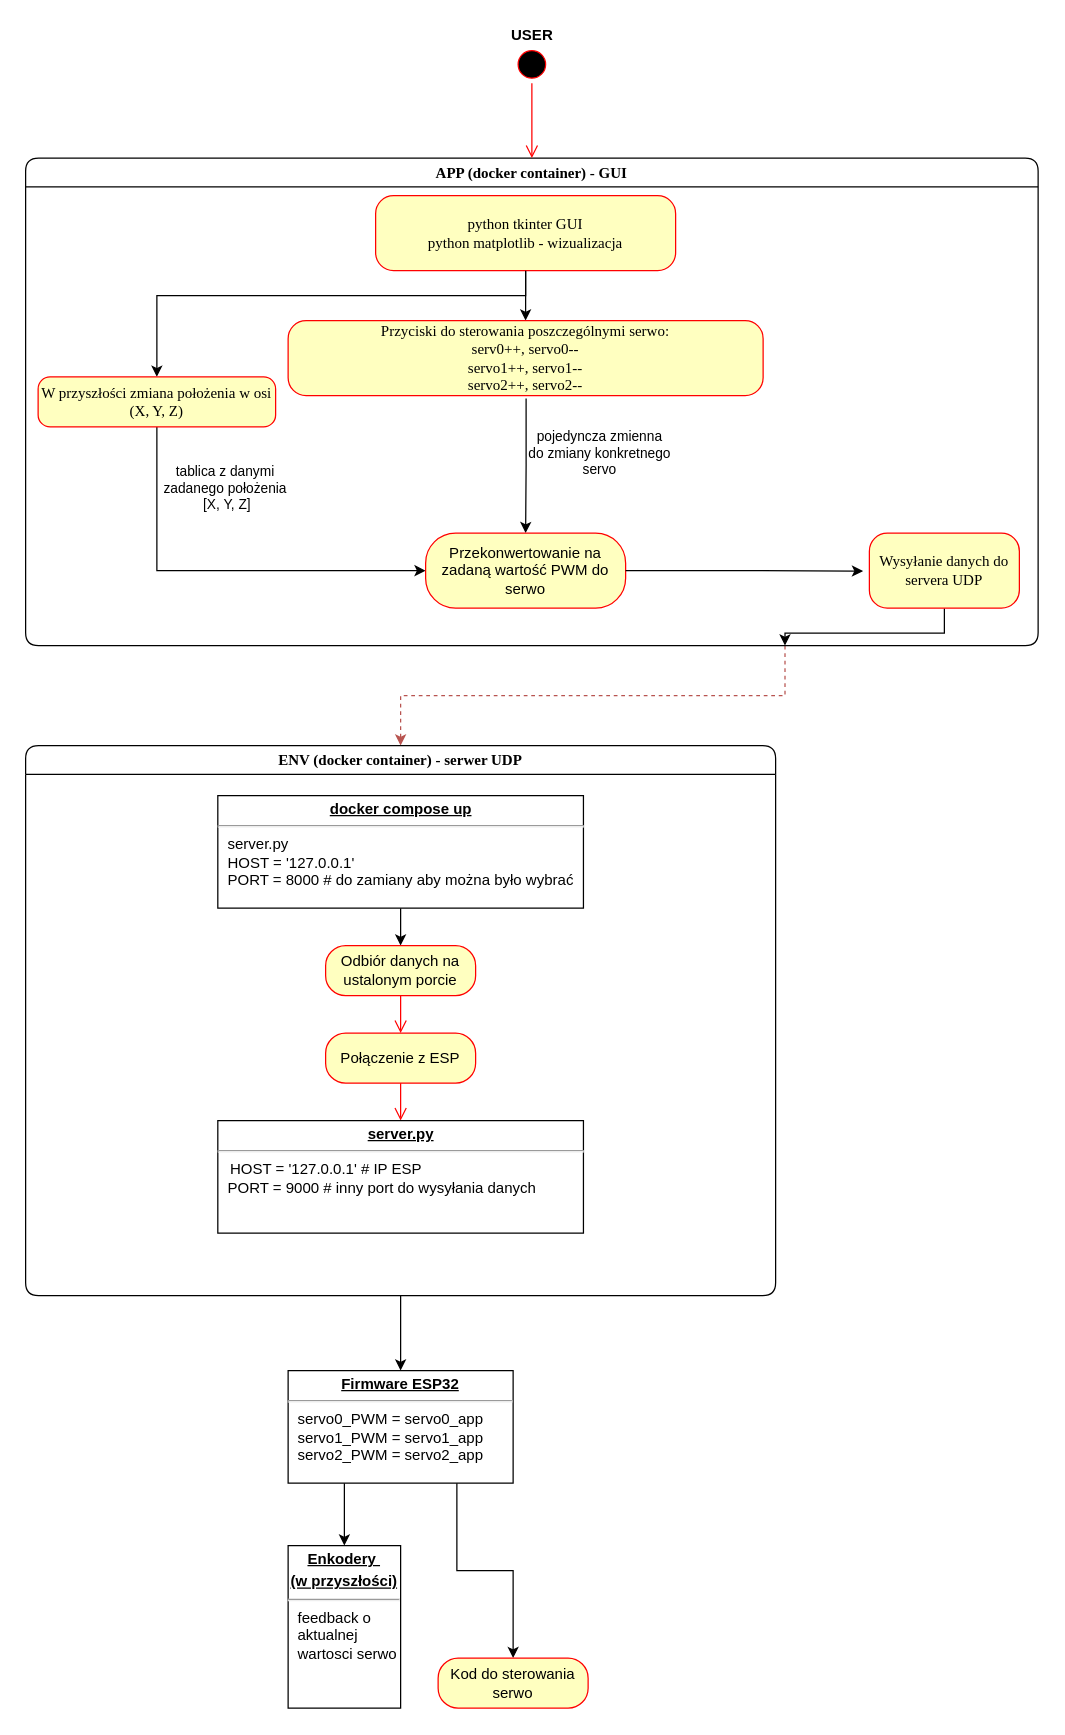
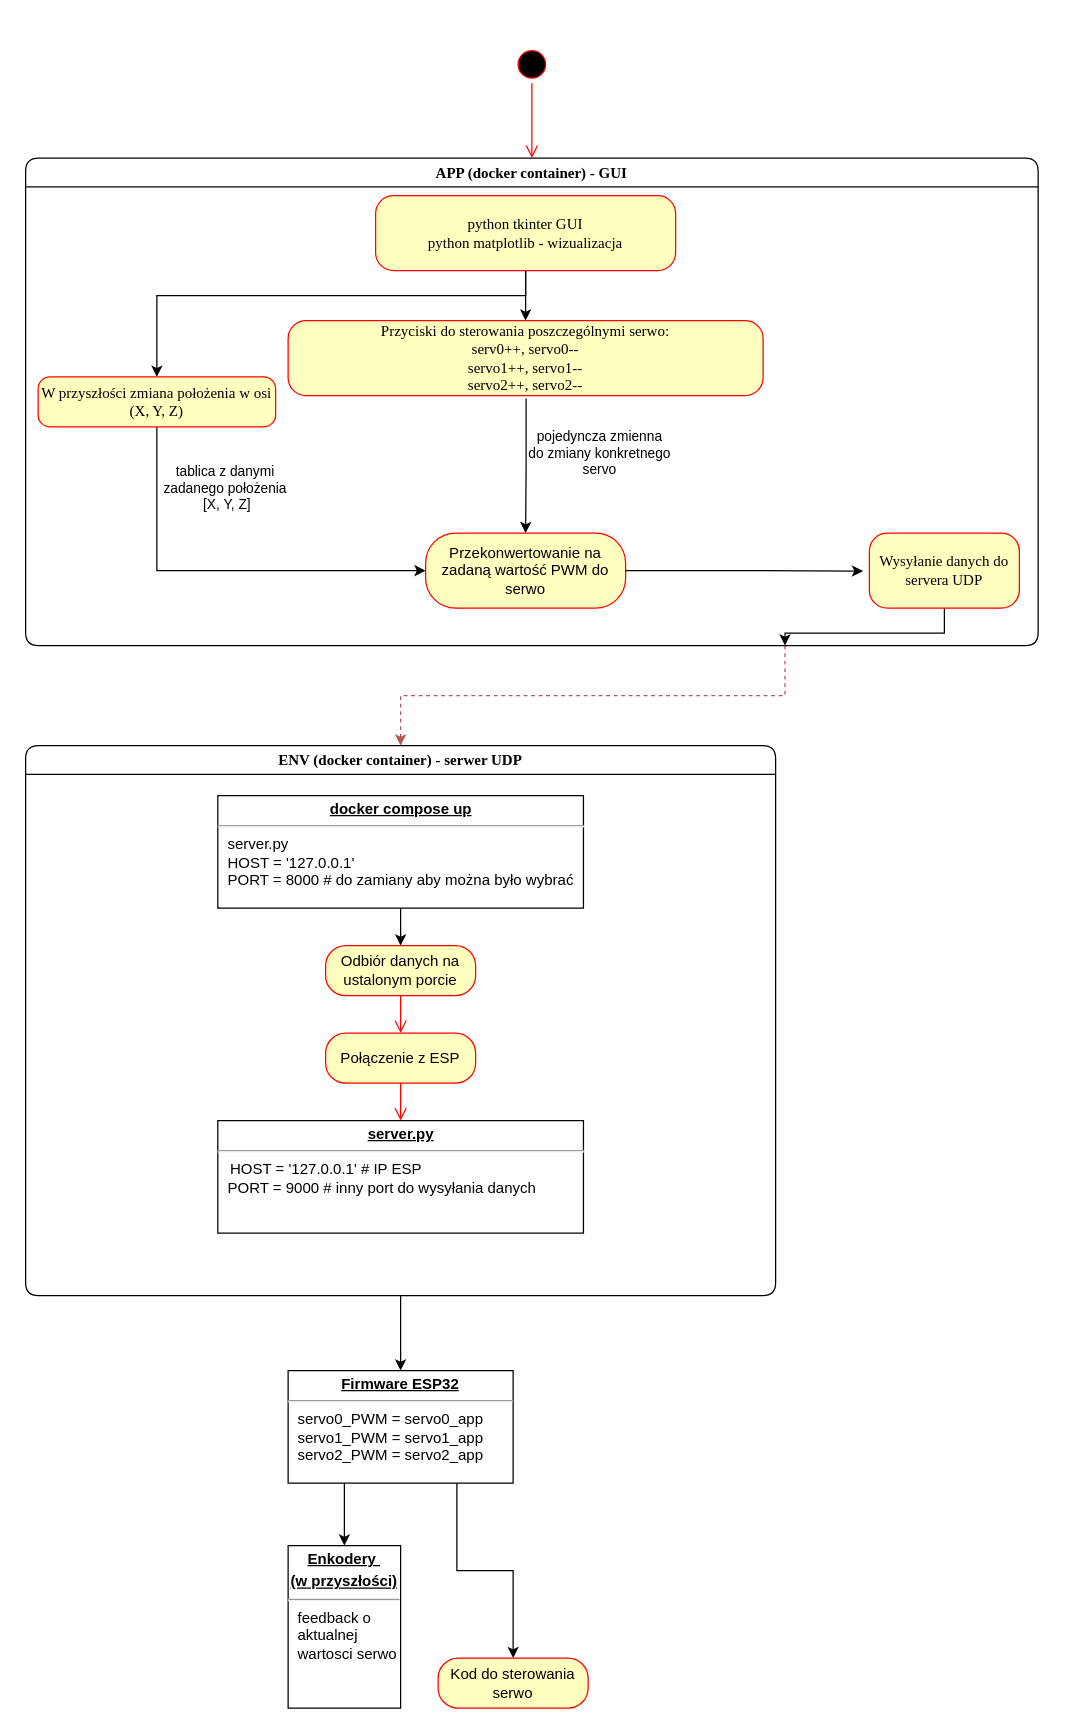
node "USER": removed
